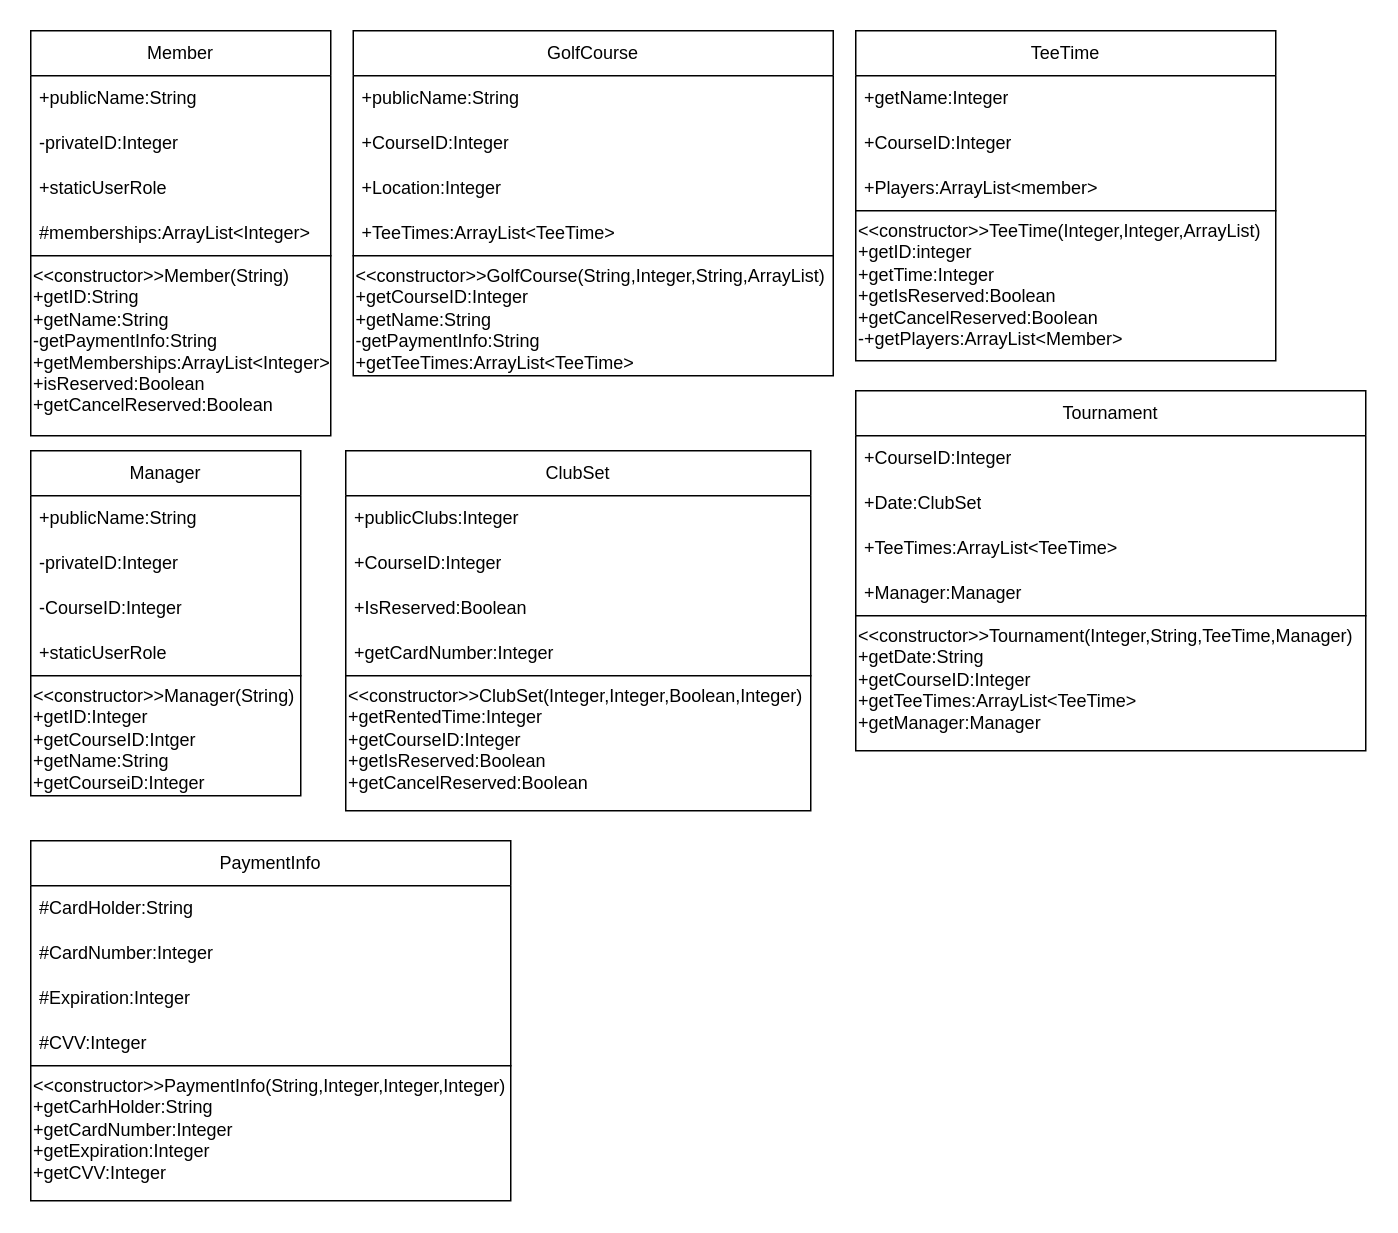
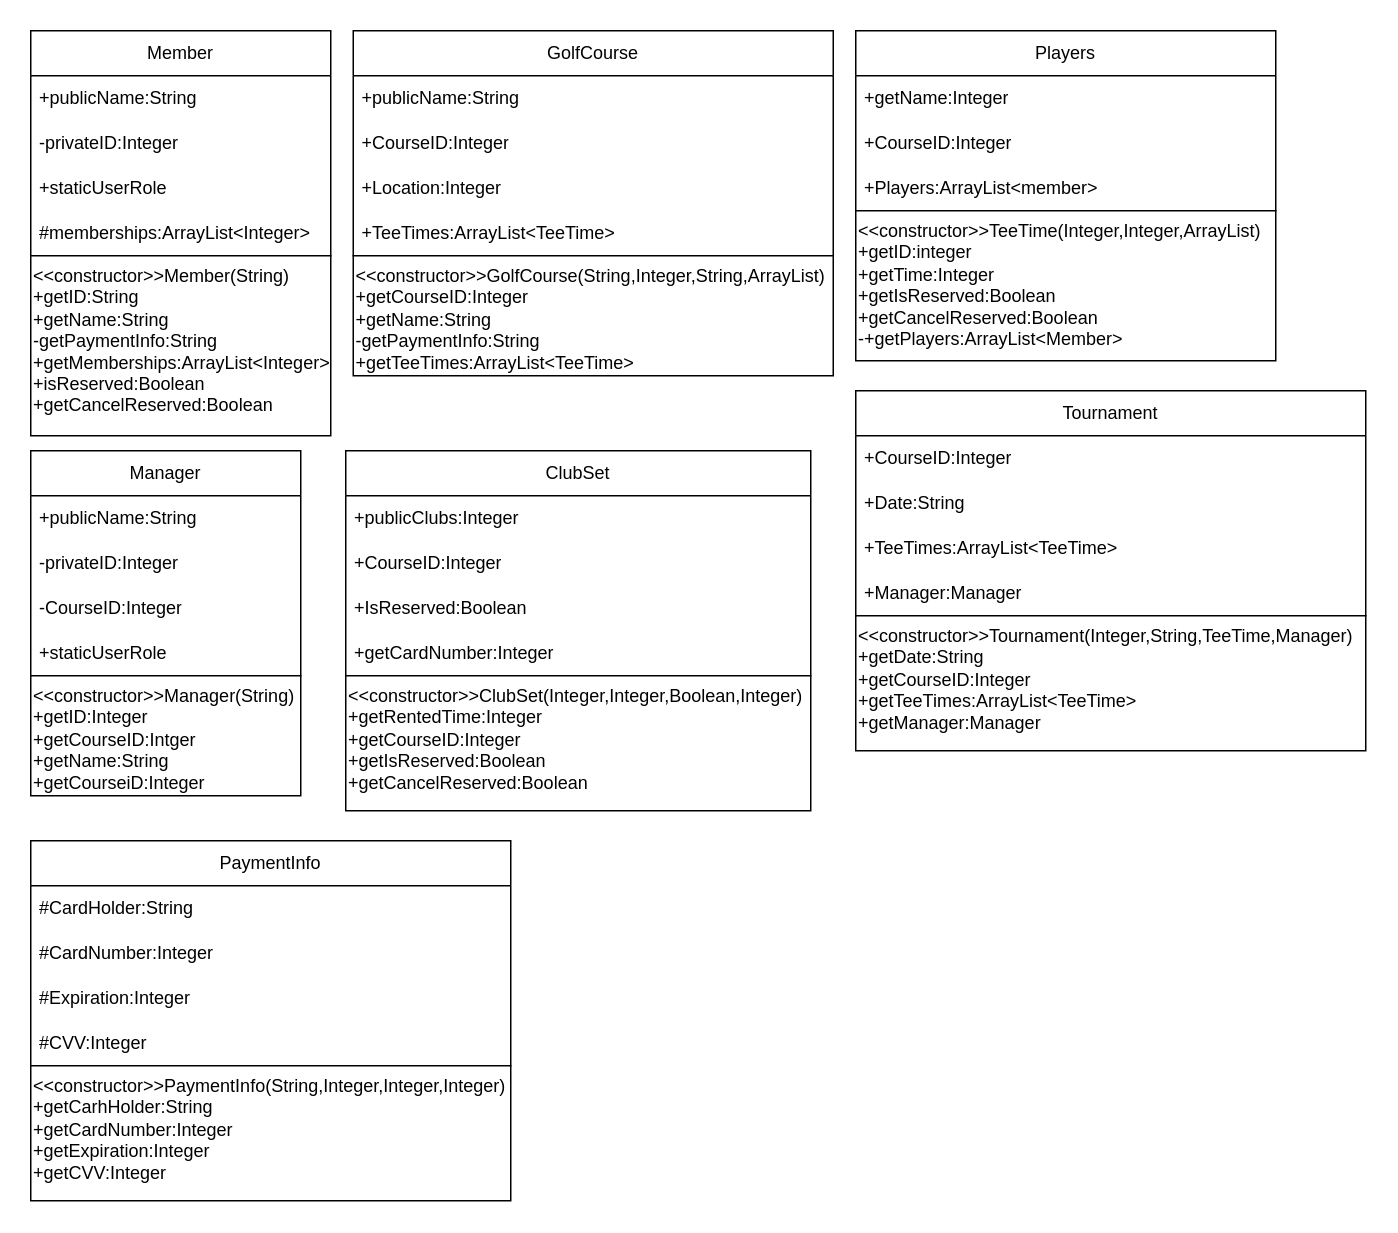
node "TeeTime": label "TeeTime" -> "Players"
node "+Date:ClubSet": label "+Date:ClubSet" -> "+Date:String"
